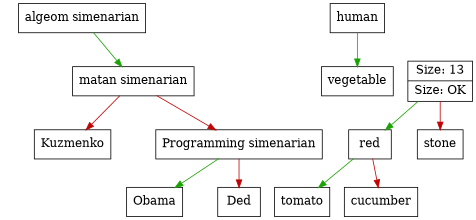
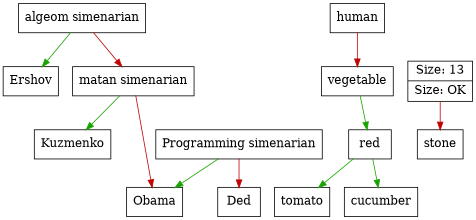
edge "human" -> "vegetable": color #19a302 -> #c00303
edge "algeom simenarian" -> "matan simenarian": color #19a302 -> #c00303
node "Ershov": added
edge "matan simenarian" -> "Kuzmenko": color #c00303 -> #19a302
edge "matan simenarian" -> "Programming simenarian": now "matan simenarian" -> "Obama"
edge "Size: 13" -> "red": now "vegetable" -> "red"
edge "red" -> "cucumber": color #c00303 -> #19a302
